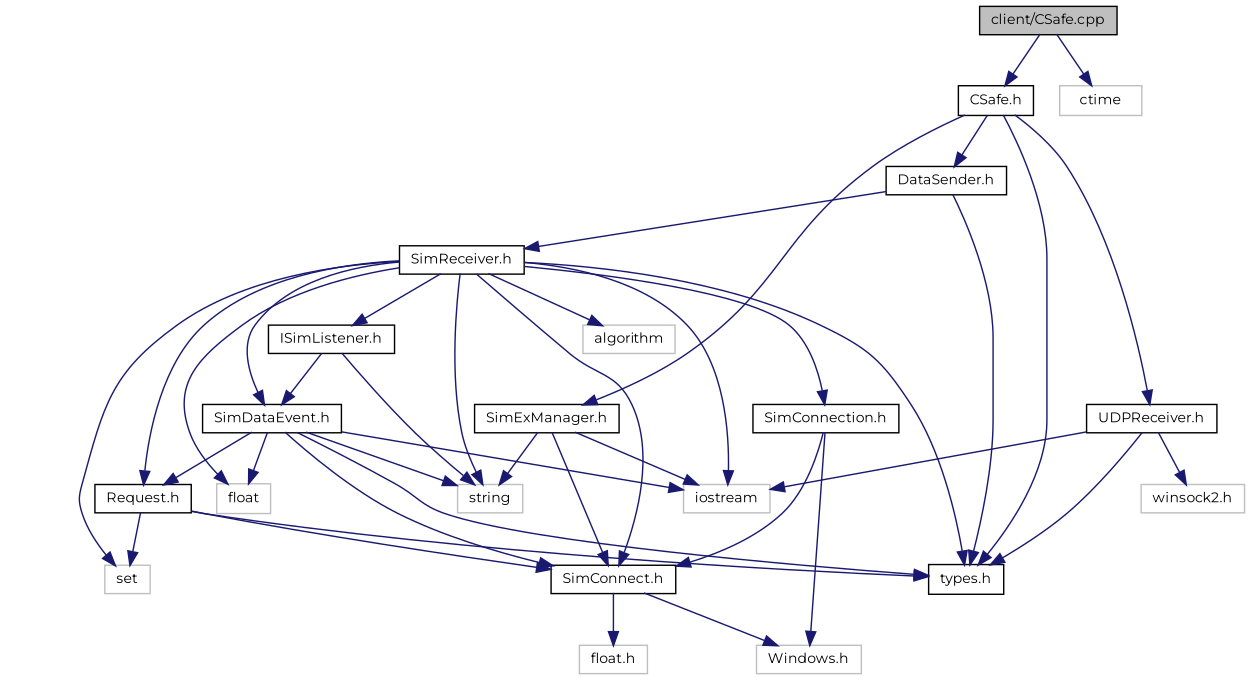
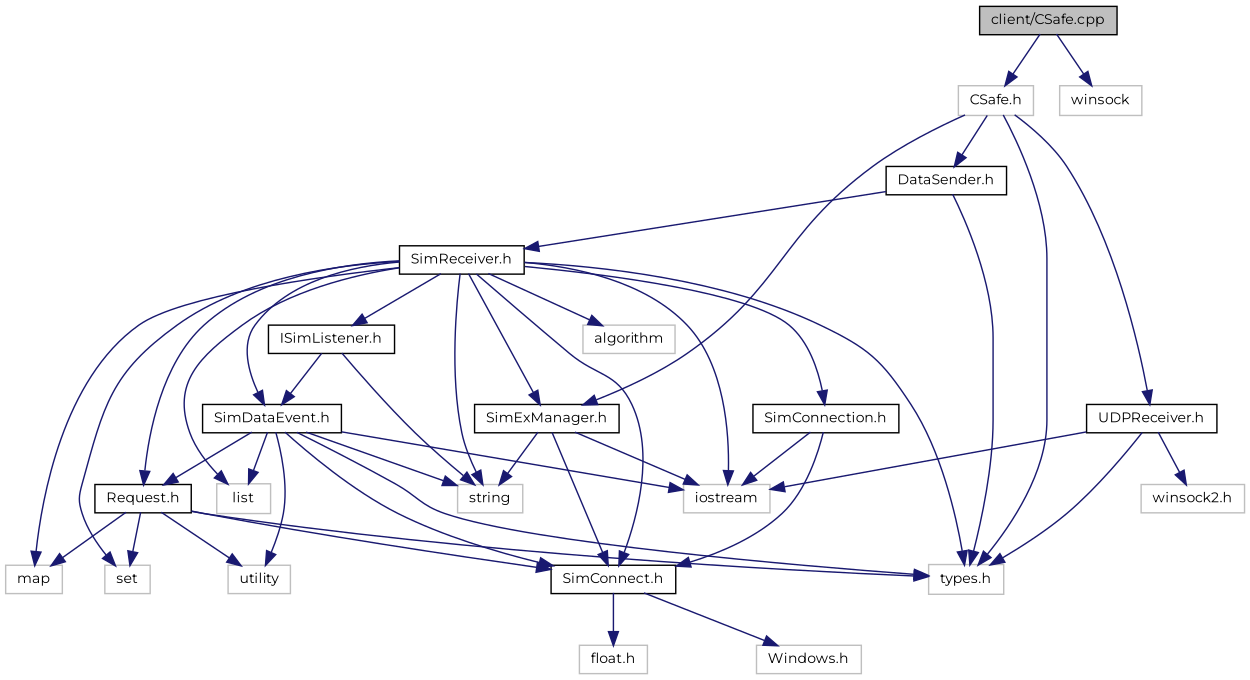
node "CSafe.h": color black -> grey75
node "ctime": label "ctime" -> "winsock"
edge "SimReceiver.h" -> "SimExManager.h": added
node "float": label "float" -> "list"
edge "SimConnection.h" -> "Windows.h": now "SimConnection.h" -> "iostream"
node "map": added
node "utility": added
node "types.h": color black -> grey75
